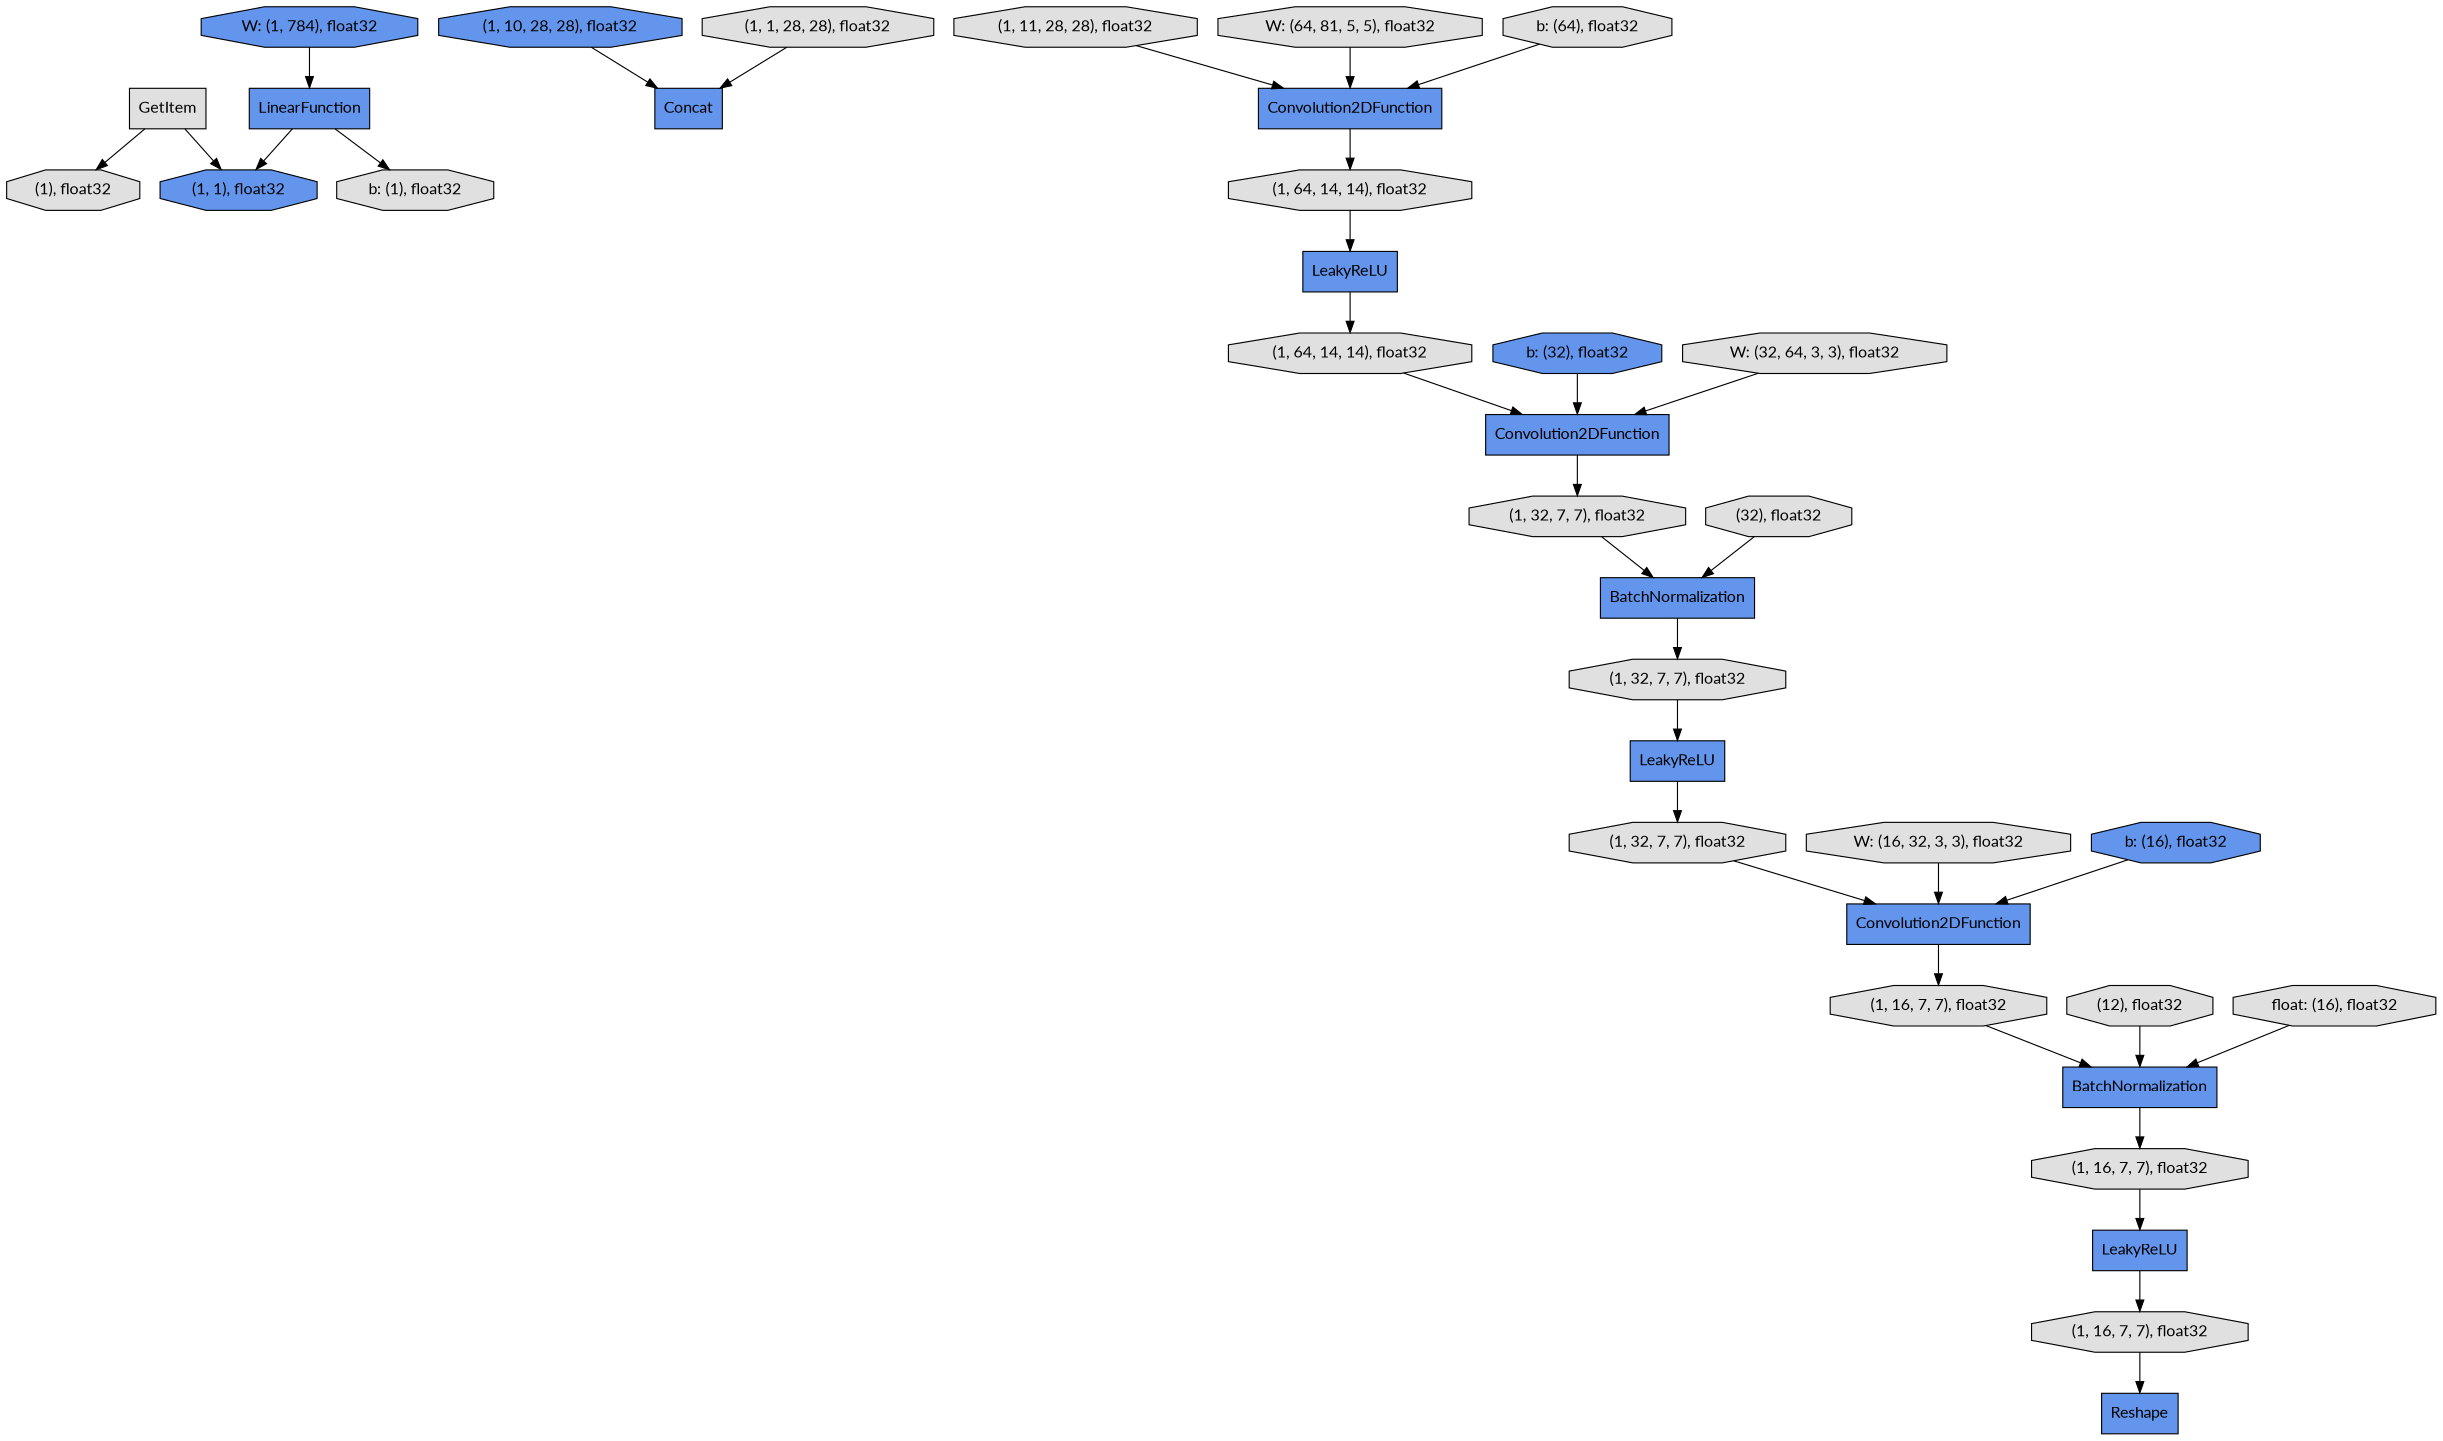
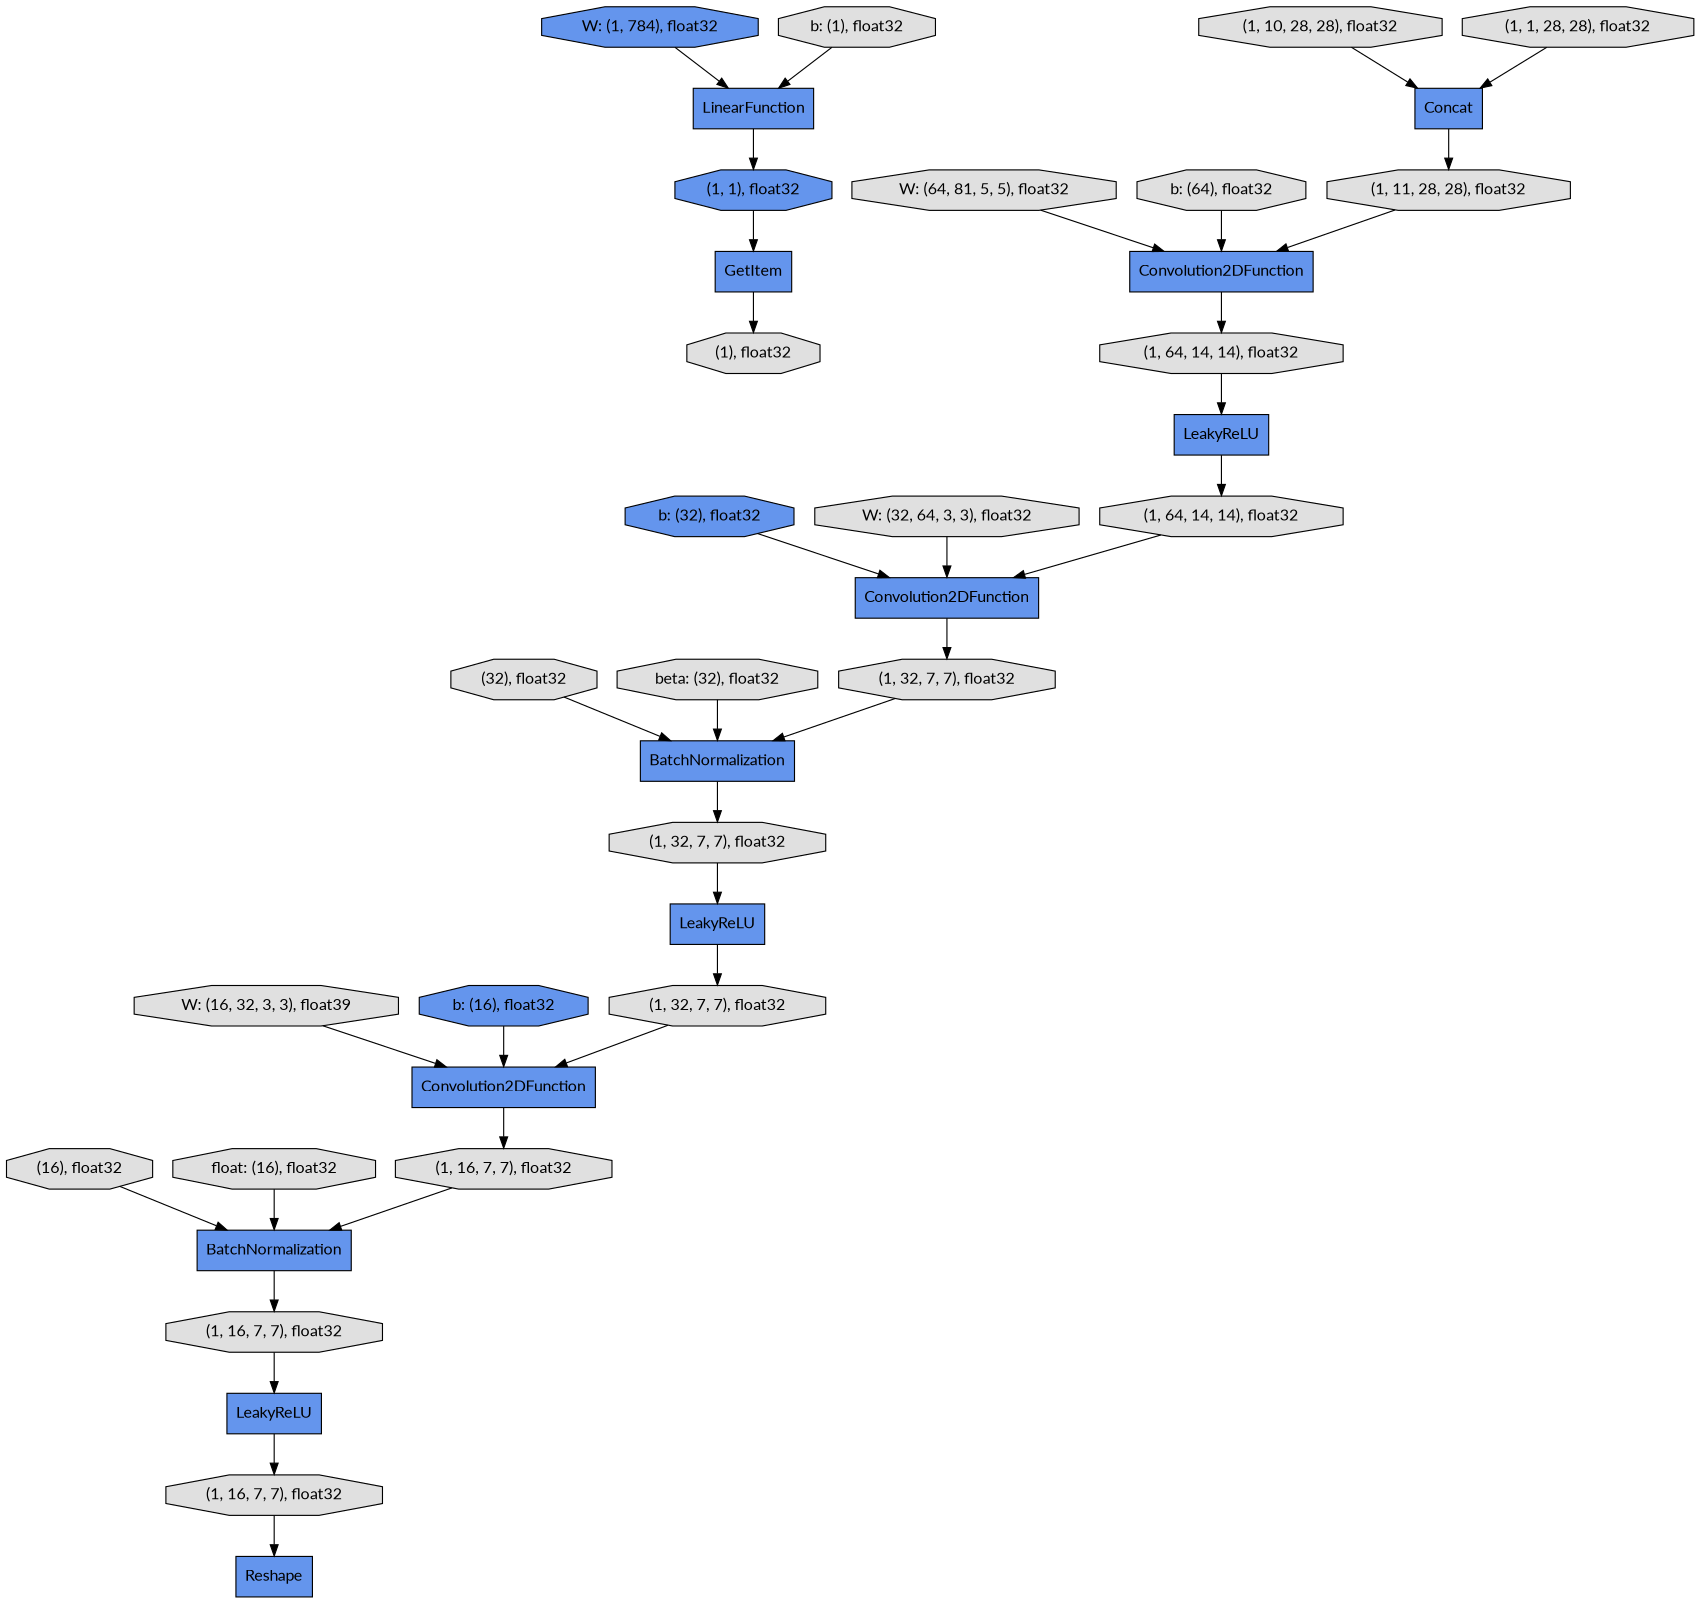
node "(1, 10, 28, 28), float32": fillcolor #6495ed -> #e0e0e0
node "GetItem": fillcolor #e0e0e0 -> #6495ed
edge "Concat" -> "(1, 11, 28, 28), float32": added
edge "GetItem" -> "(1, 1), float32": reversed
edge "LinearFunction" -> "b: (1), float32": reversed
node "beta: (32), float32": added
node "W: (16, 32, 3, 3), float32": label "W: (16, 32, 3, 3), float32" -> "W: (16, 32, 3, 3), float39"
node "(12), float32": label "(12), float32" -> "(16), float32"
